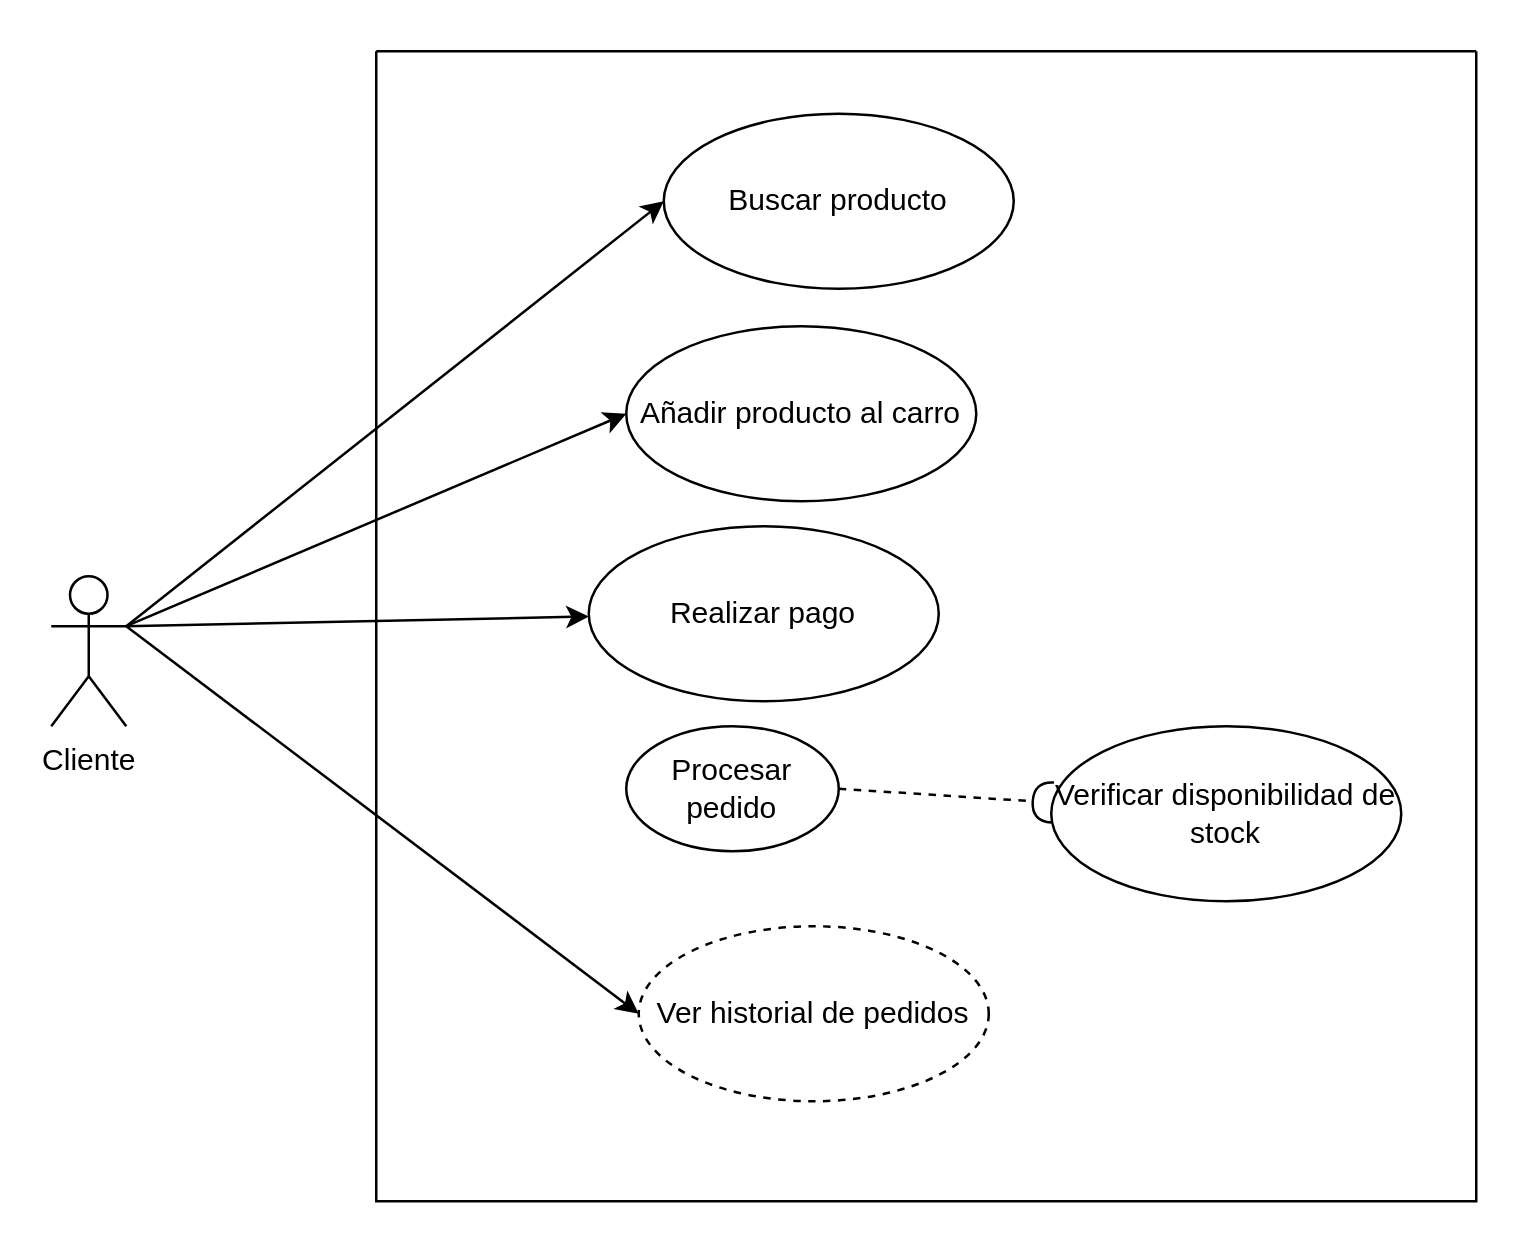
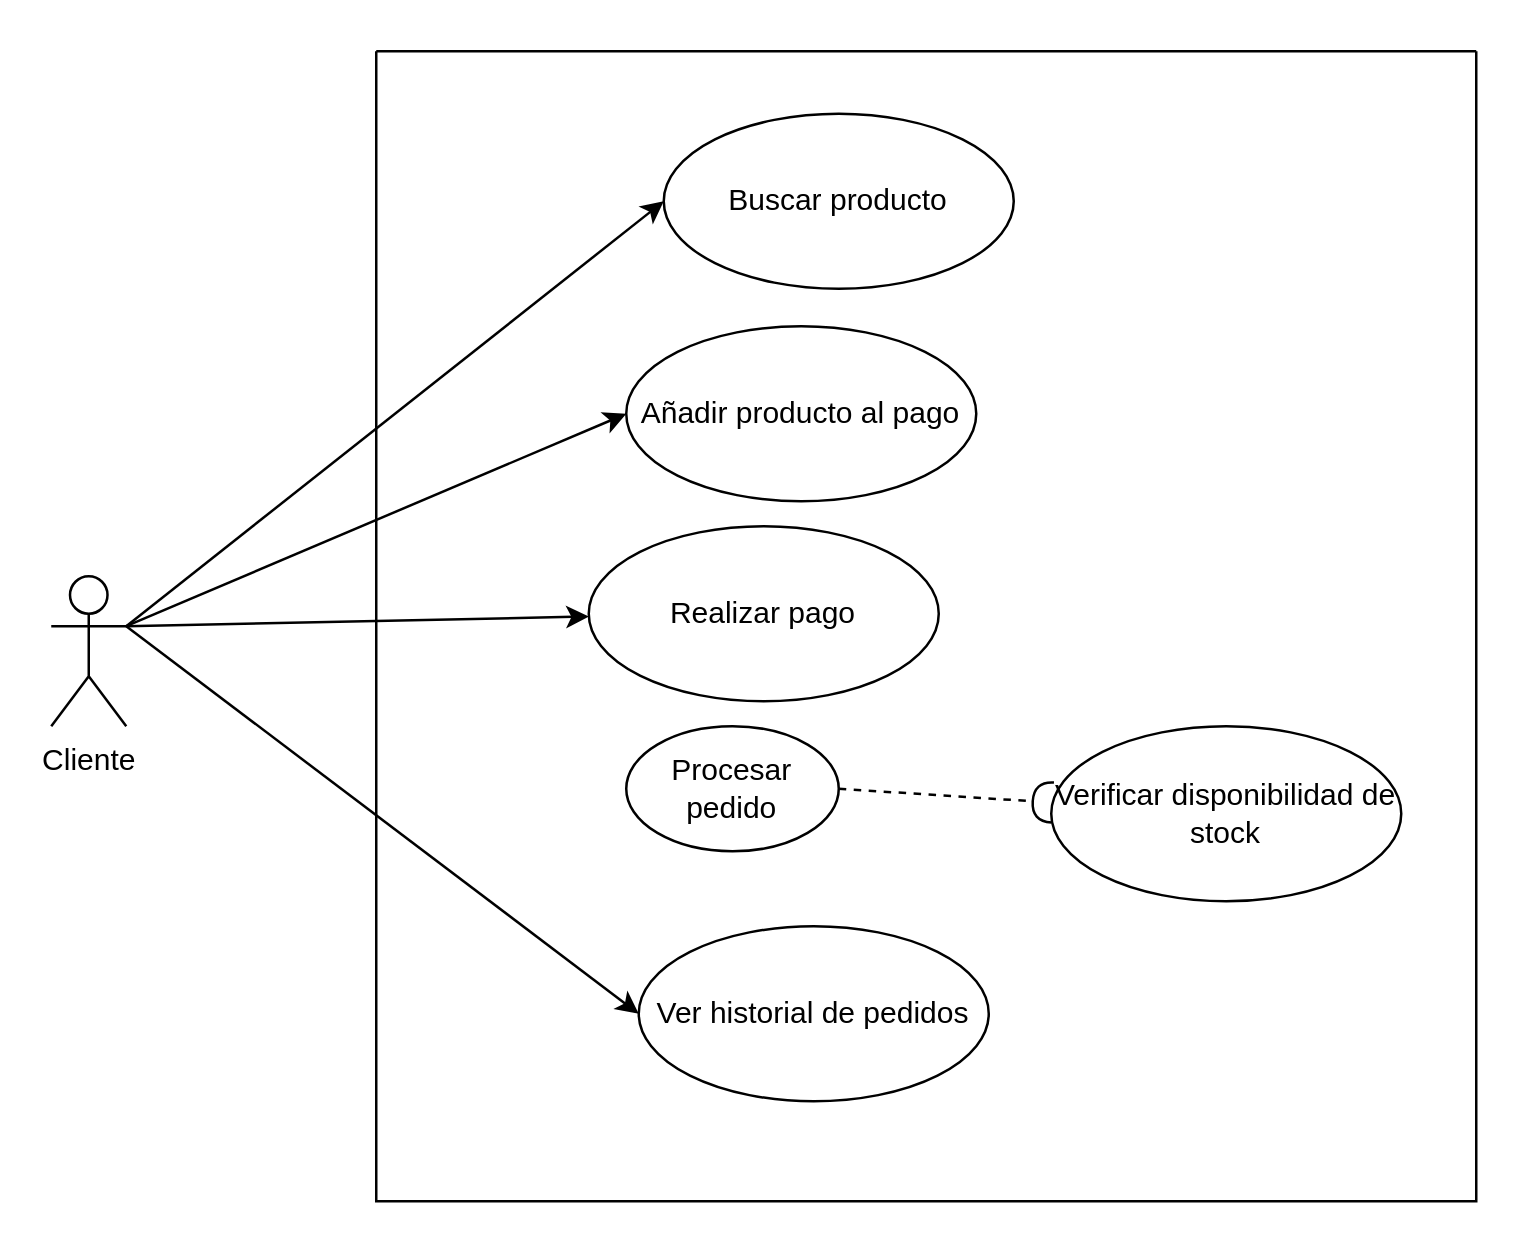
node "Añadir producto al carro": label "Añadir producto al carro" -> "Añadir producto al pago"
node "Ver historial de pedidos": style dashed -> solid
